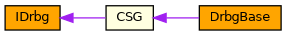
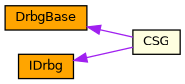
edge "DrbgBase" -> "CSG": reversed
